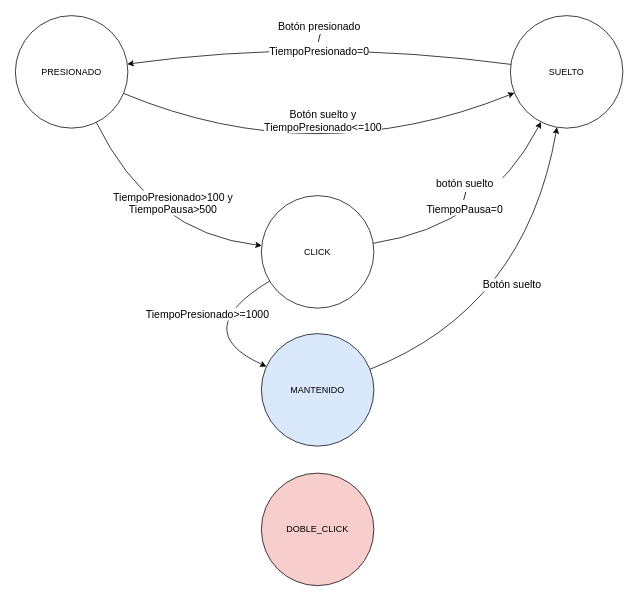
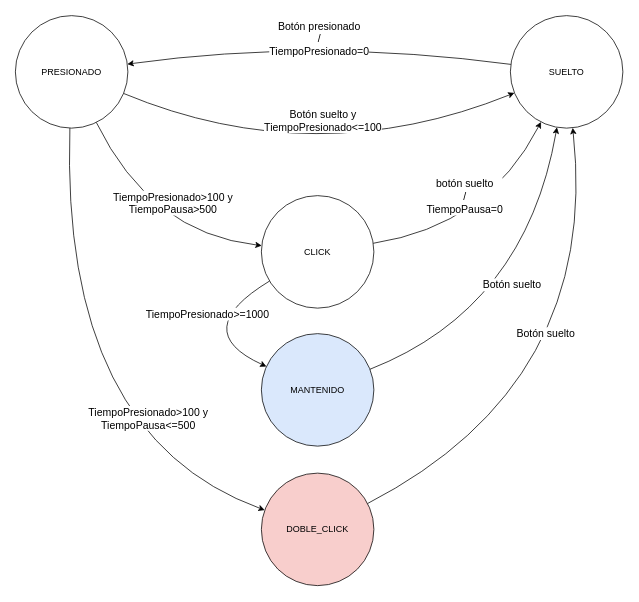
edge "PRESIONADO" -> "DOBLE_CLICK": added, label "TiempoPresionado>100 y TiempoPausa<=500"
edge "DOBLE_CLICK" -> "SUELTO": added, label "Botón suelto"
